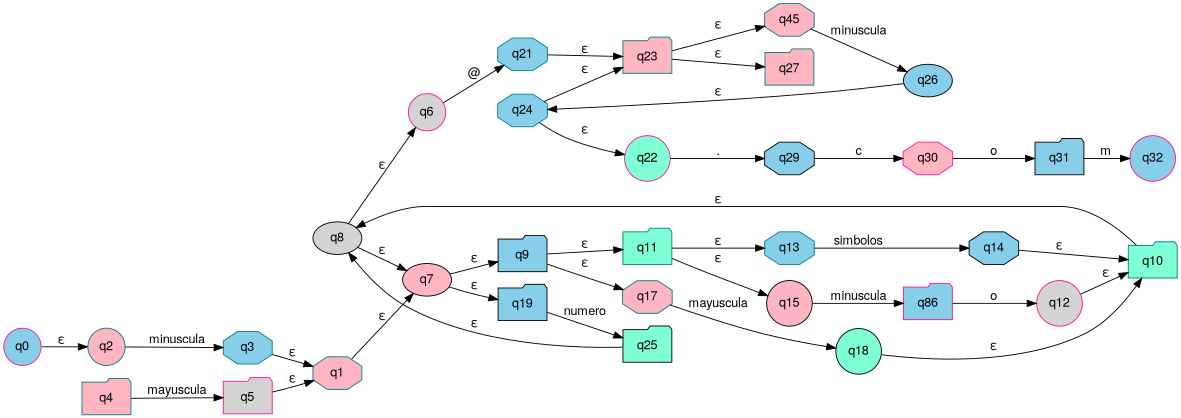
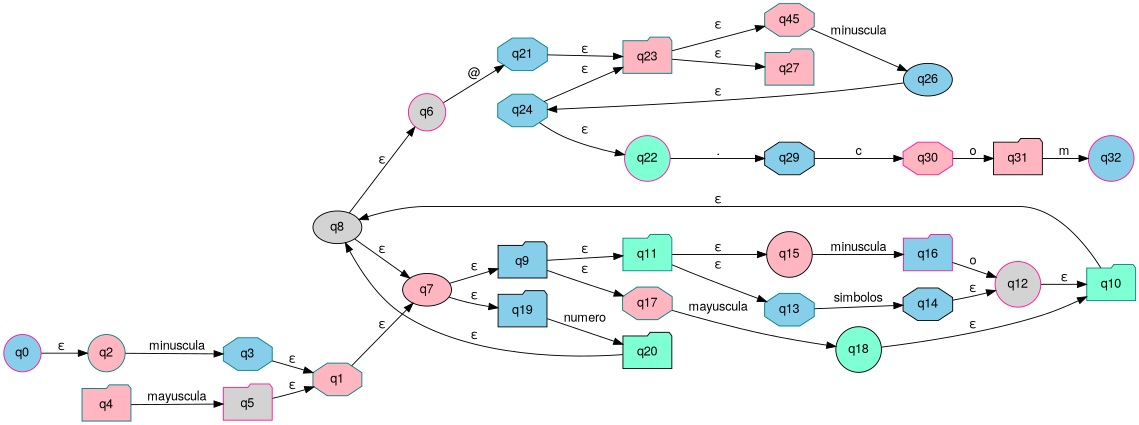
node "q31": fillcolor skyblue -> lightpink
edge "q14" -> "q10": now "q14" -> "q12"
node "q86": label "q86" -> "q16"
node "q25": label "q25" -> "q20"
